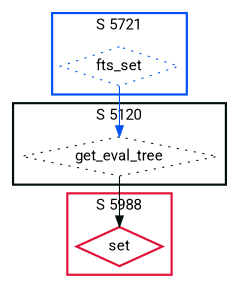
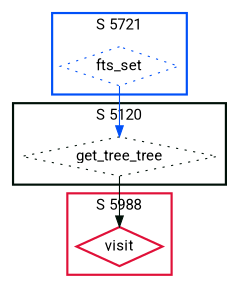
node "get_eval_tree": label "get_eval_tree" -> "get_tree_tree"
node "set": label "set" -> "visit"
